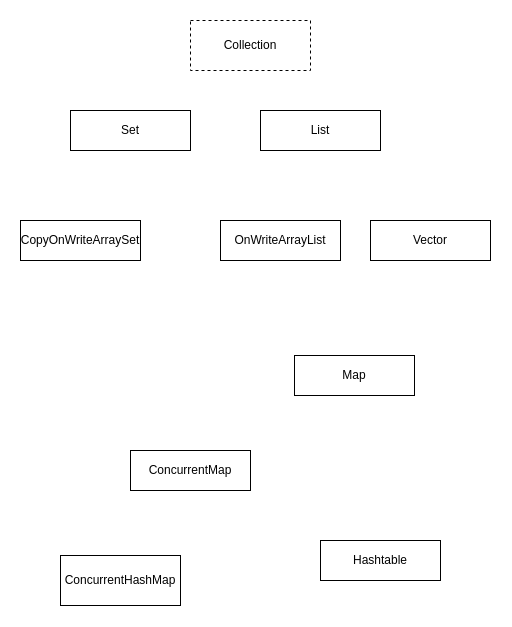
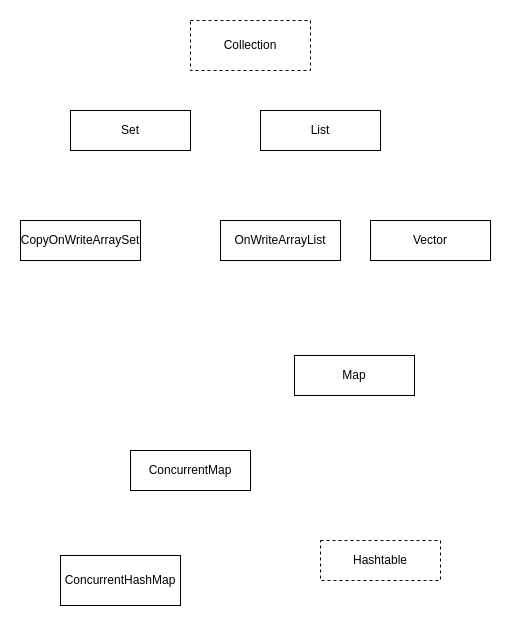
node "Hashtable": style solid -> dashed
